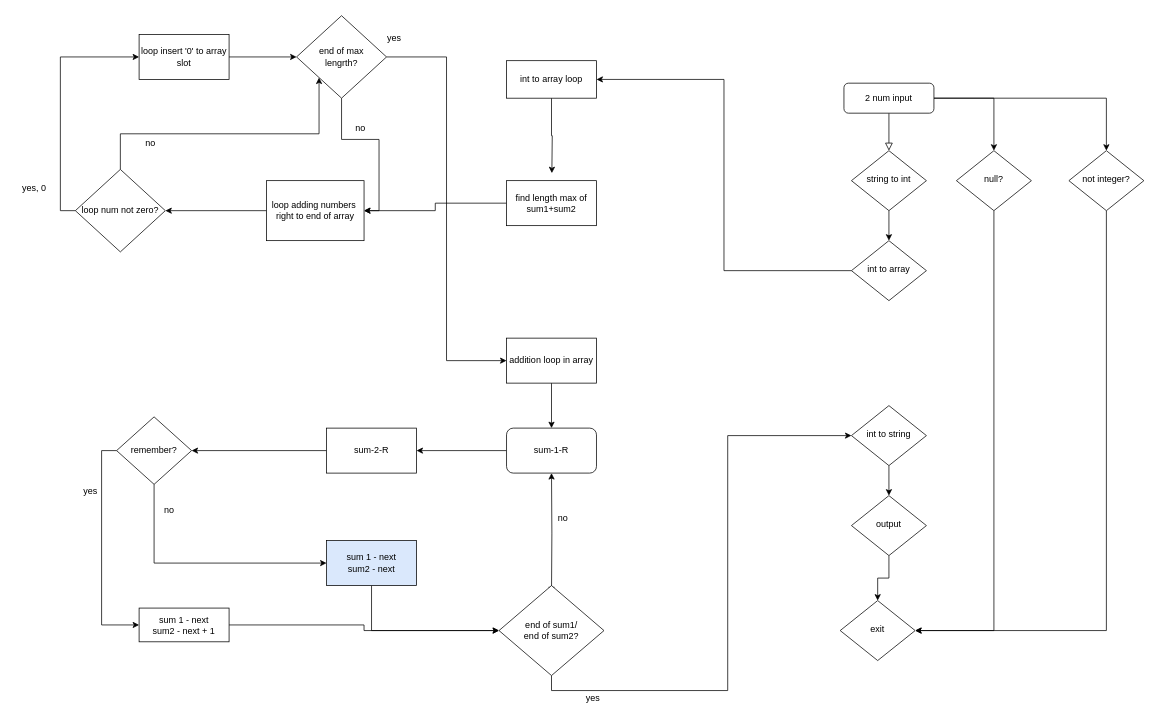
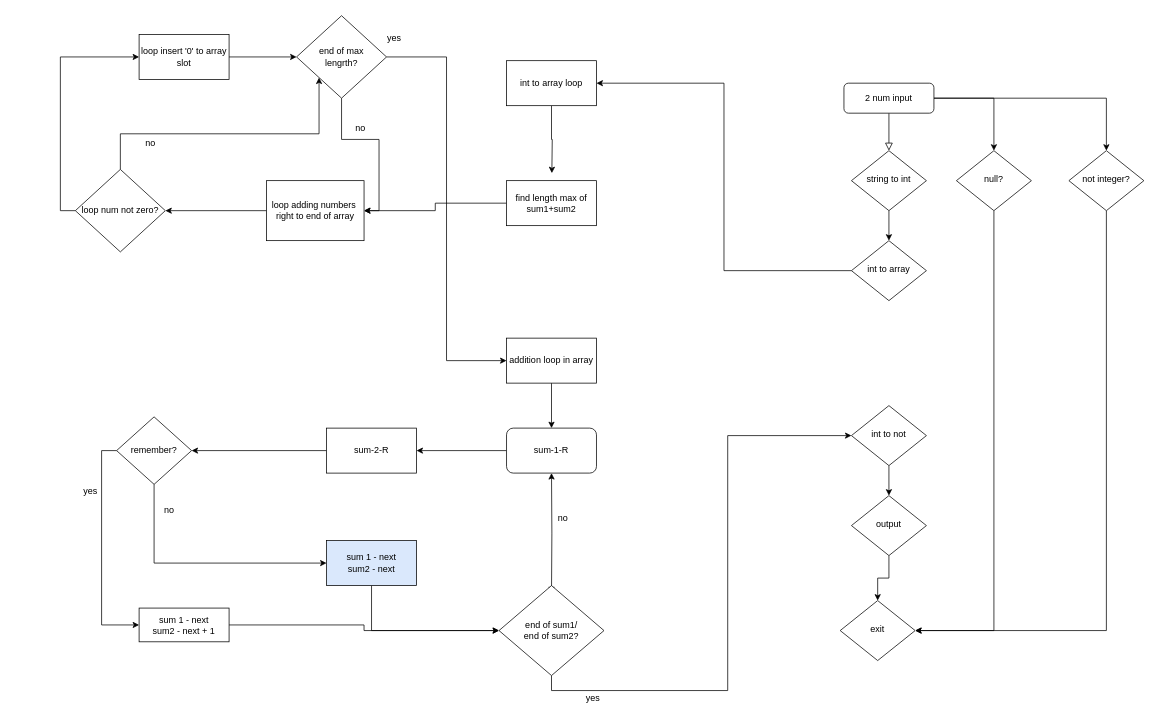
node "int to array loop": size 90x38 -> 90x45
node "yes, 0": removed
node "int to string": label "int to string" -> "int to not"
